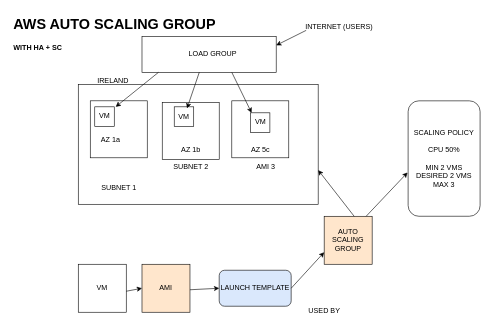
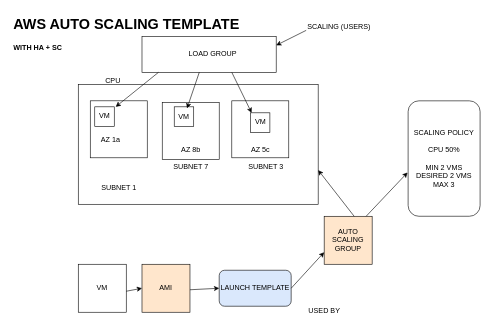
node "AWS AUTO SCALING GROUPWITH HA + SC": label "AWS AUTO SCALING GROUPWITH HA + SC" -> "AWS AUTO SCALING TEMPLATEWITH HA + SC"
node "INTERNET (USERS)": label "INTERNET (USERS)" -> "SCALING (USERS)"
node "IRELAND": label "IRELAND" -> "CPU"
node "AZ 1b": label "AZ 1b" -> "AZ 8b"
node "SUBNET 2": label "SUBNET 2" -> "SUBNET 7"
node "AMI 3": label "AMI 3" -> "SUBNET 3"
